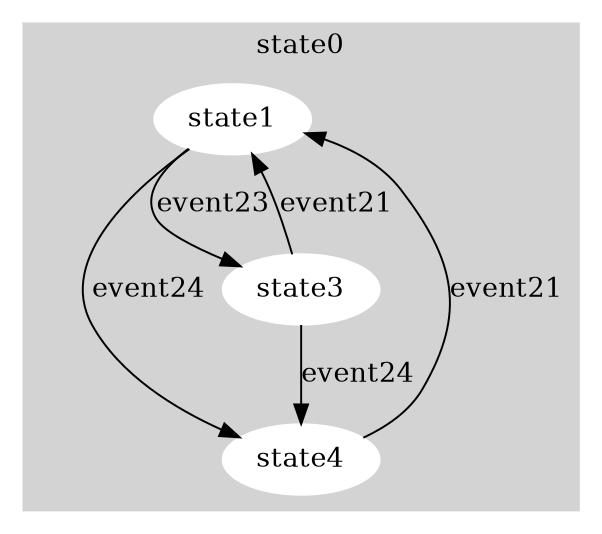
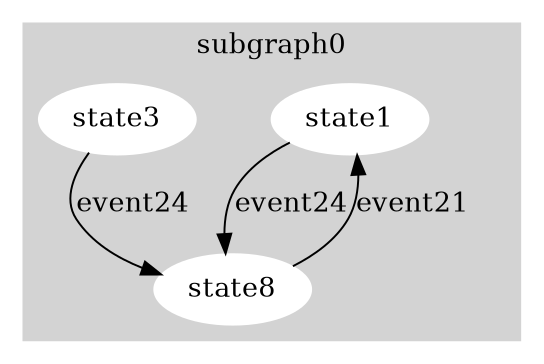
cluster "state0": label "state0" -> "subgraph0"
edge "state3" -> "state1": removed, label "event21"
edge "state1" -> "state3": removed, label "event23"
node "state4": label "state4" -> "state8"
